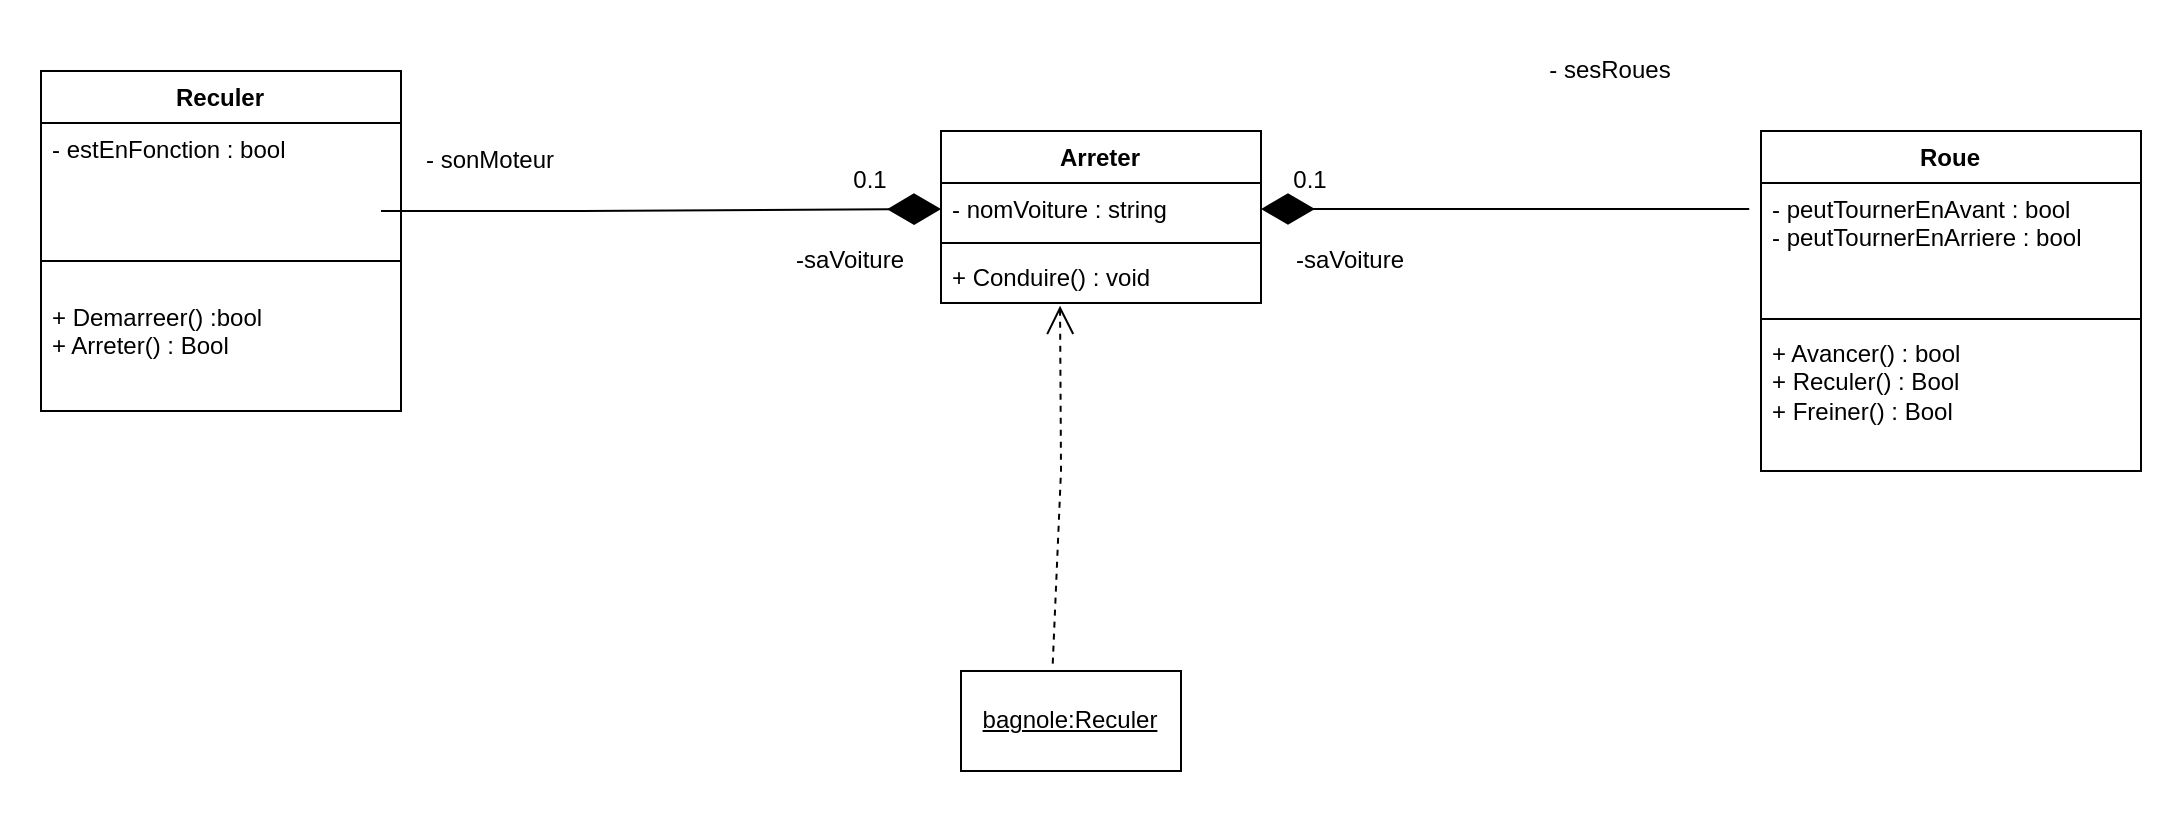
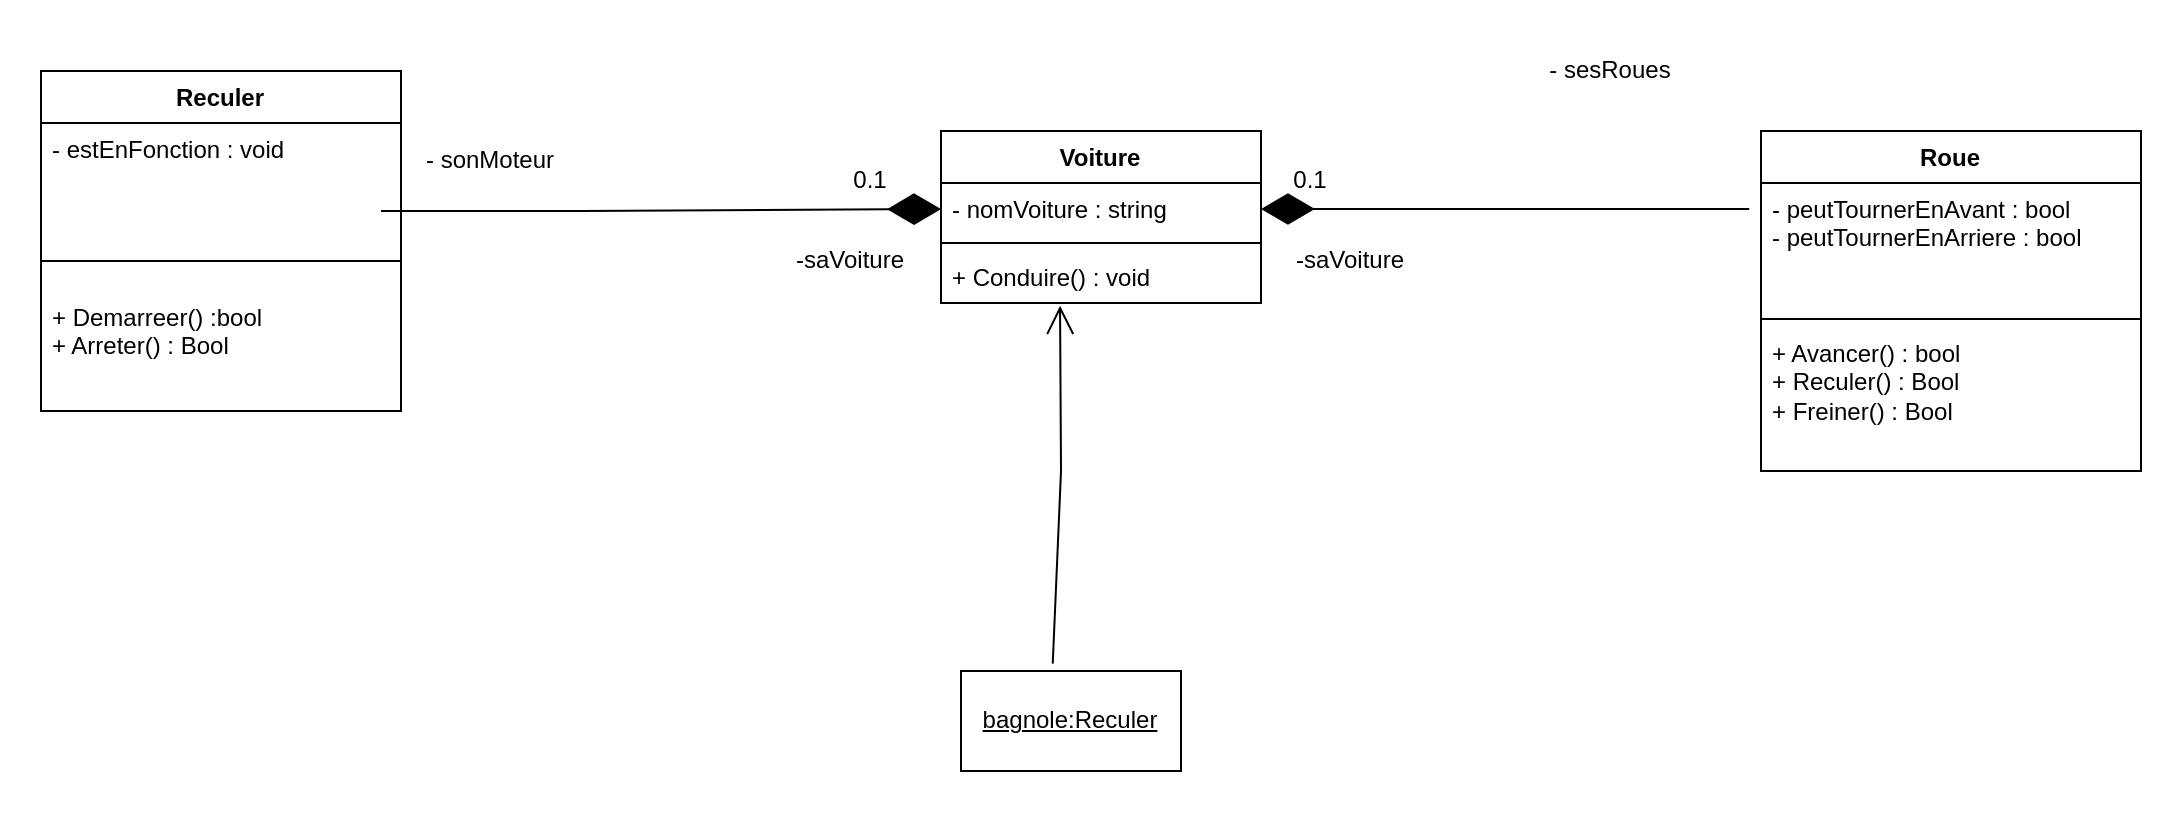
node "- estEnFonction : bool": label "- estEnFonction : bool" -> "- estEnFonction : void"
node "Arreter": label "Arreter" -> "Voiture"
edge "bagnole:Reculer" -> "+ Conduire() : void": style dashed -> solid
